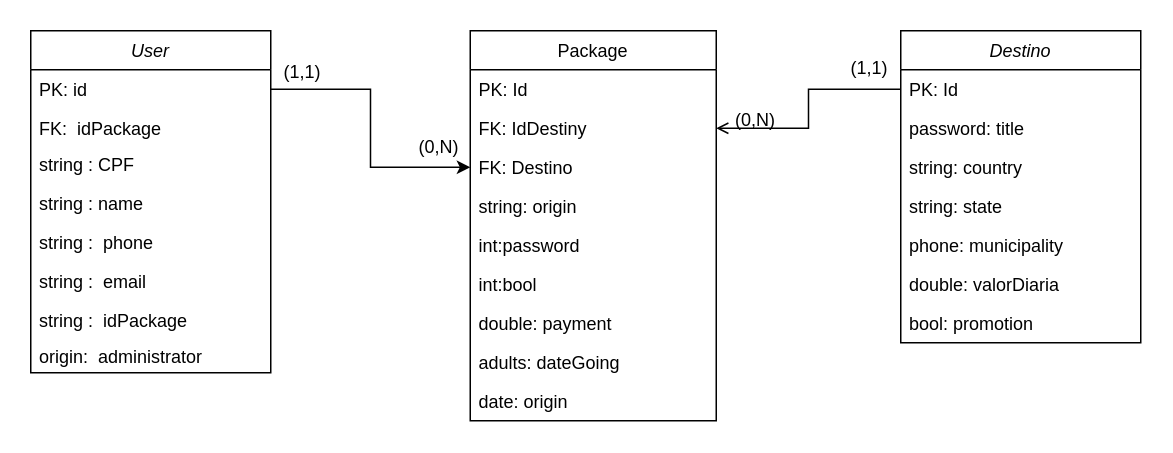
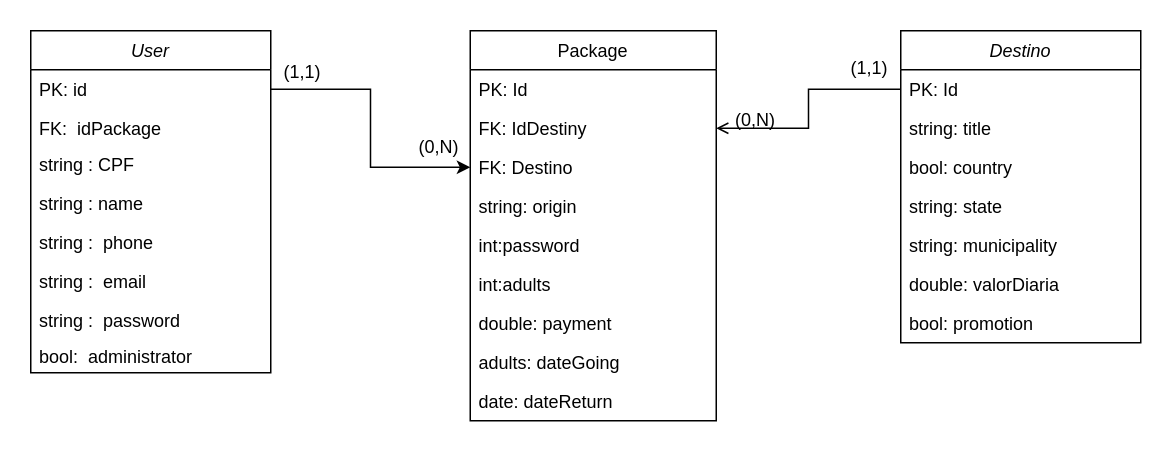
node "password: title": label "password: title" -> "string: title"
node "string: country": label "string: country" -> "bool: country"
node "phone: municipality": label "phone: municipality" -> "string: municipality"
node "int:bool": label "int:bool" -> "int:adults"
node "string : idPackage": label "string : idPackage" -> "string : password"
node "origin: administrator": label "origin: administrator" -> "bool: administrator"
node "date: origin": label "date: origin" -> "date: dateReturn"
